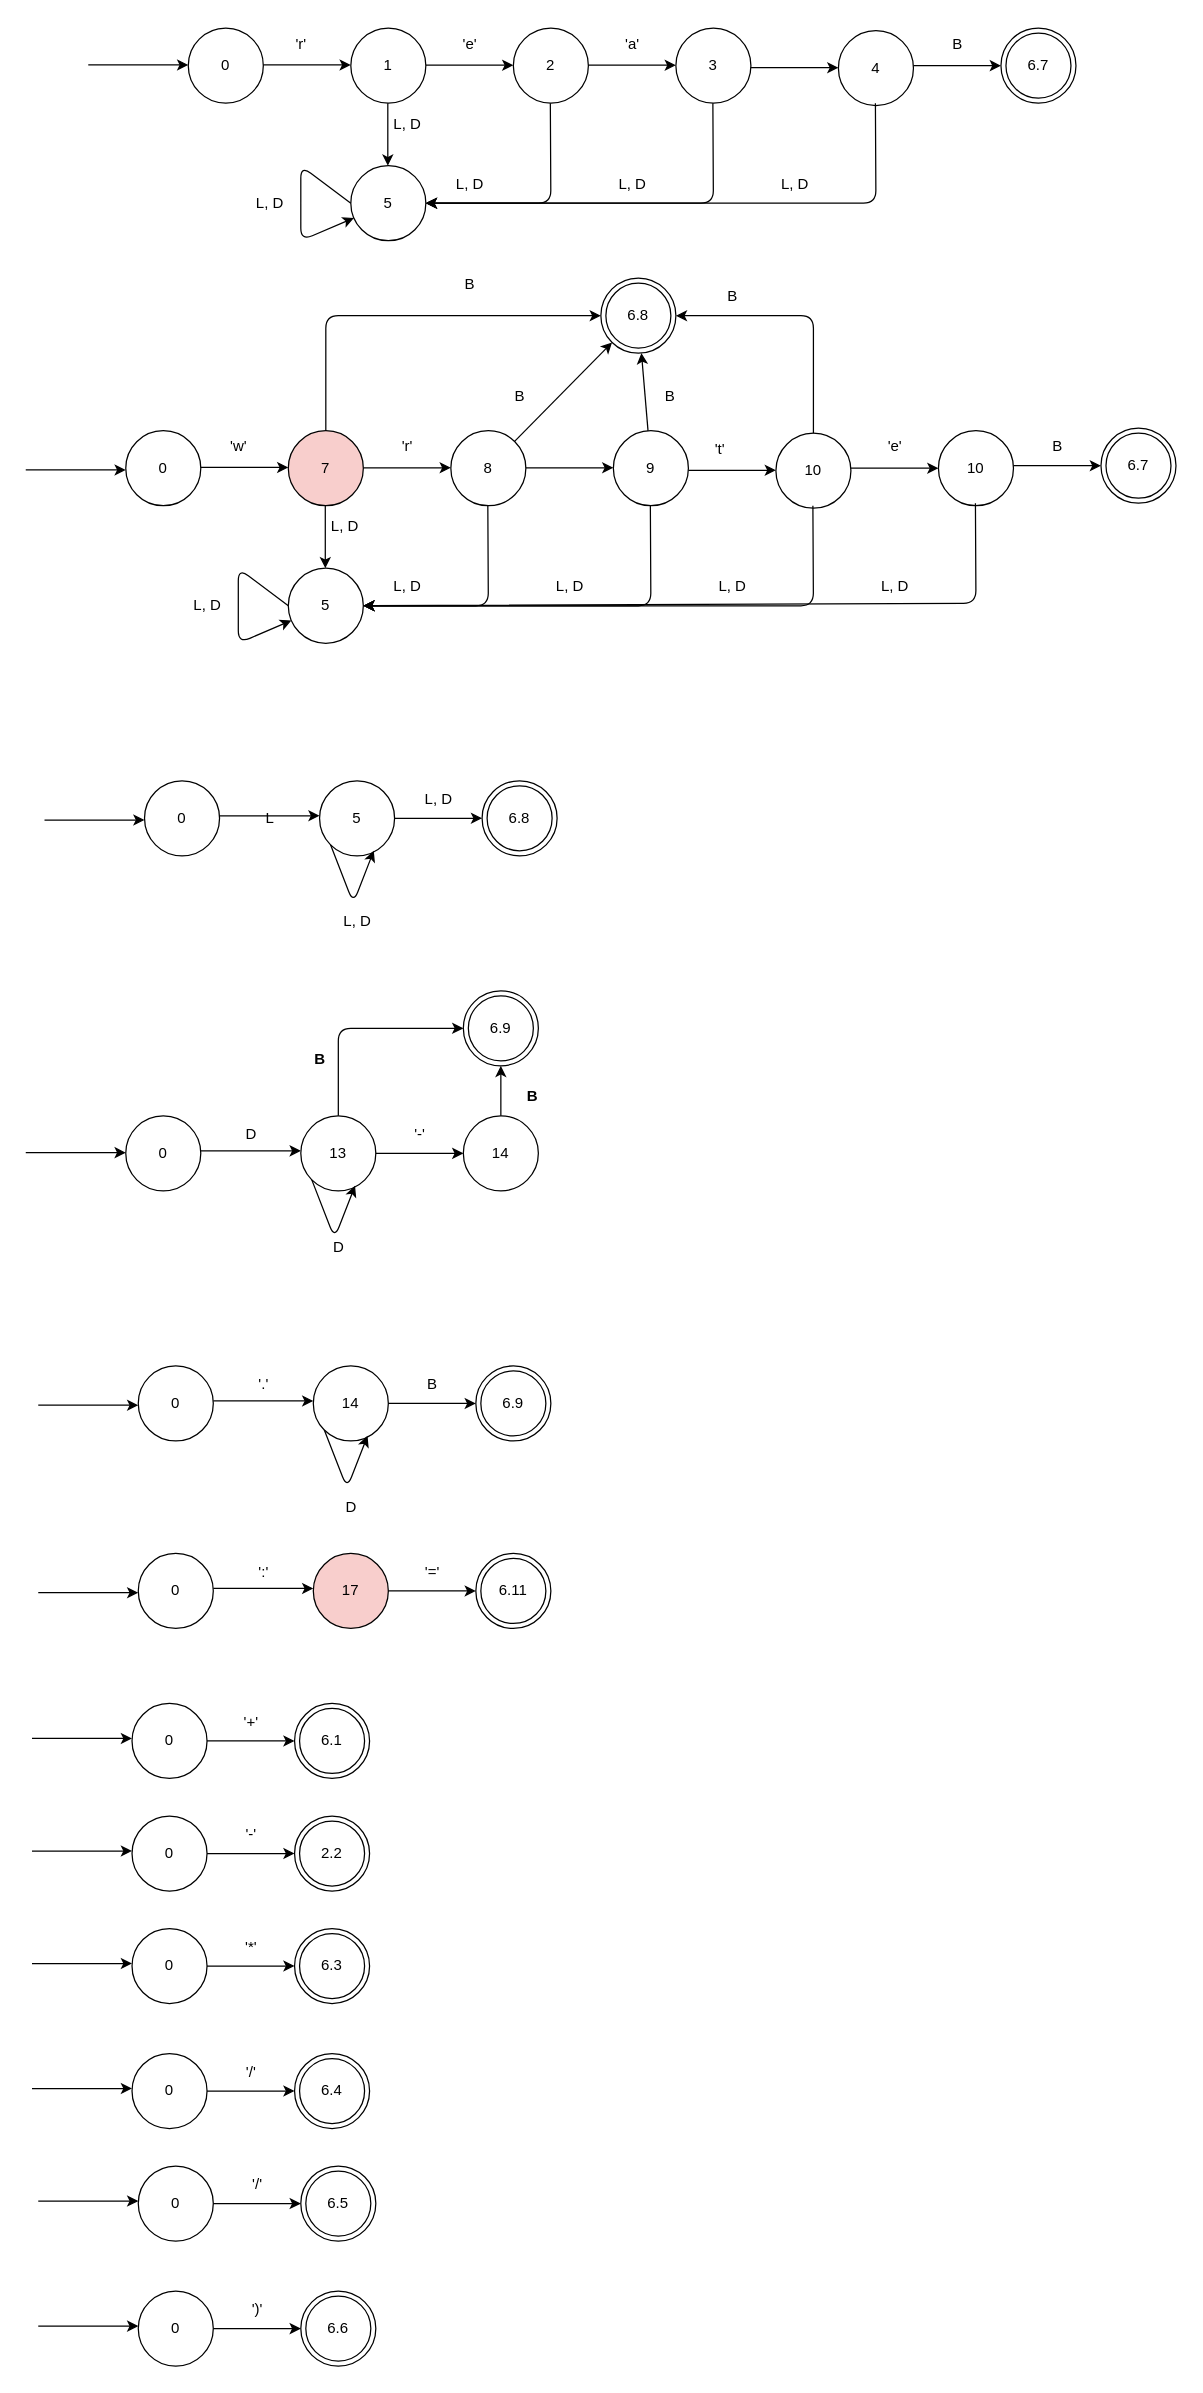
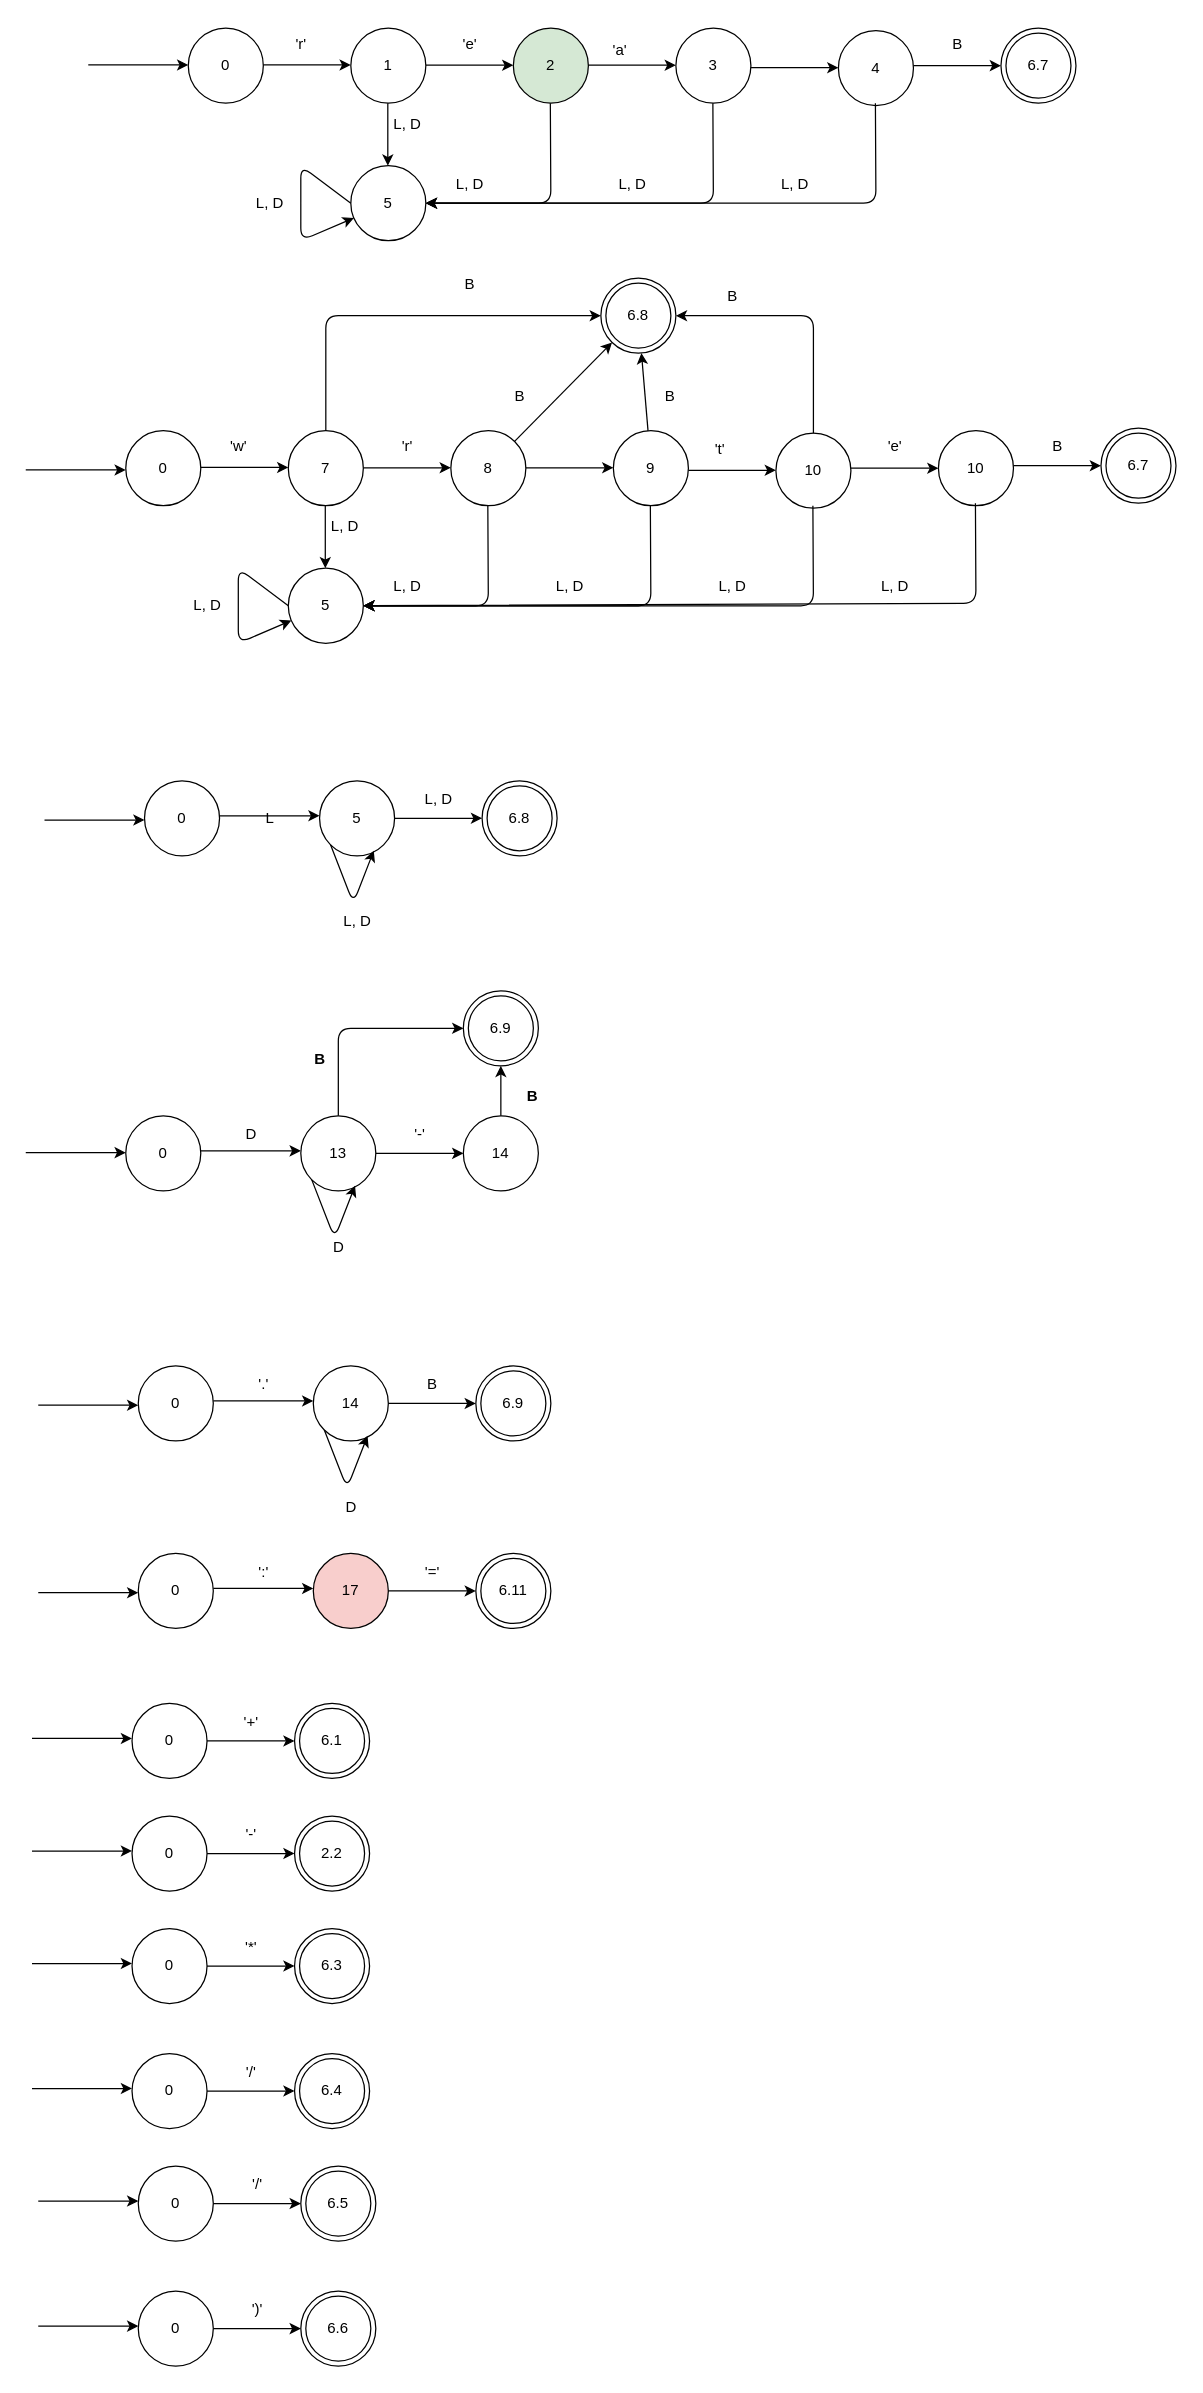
node "'a'": moved (632, 44) -> (619, 51)
node "2": fillcolor #ffffff -> #d5e8d4
node "7": fillcolor #f8cecc -> #ffffff
